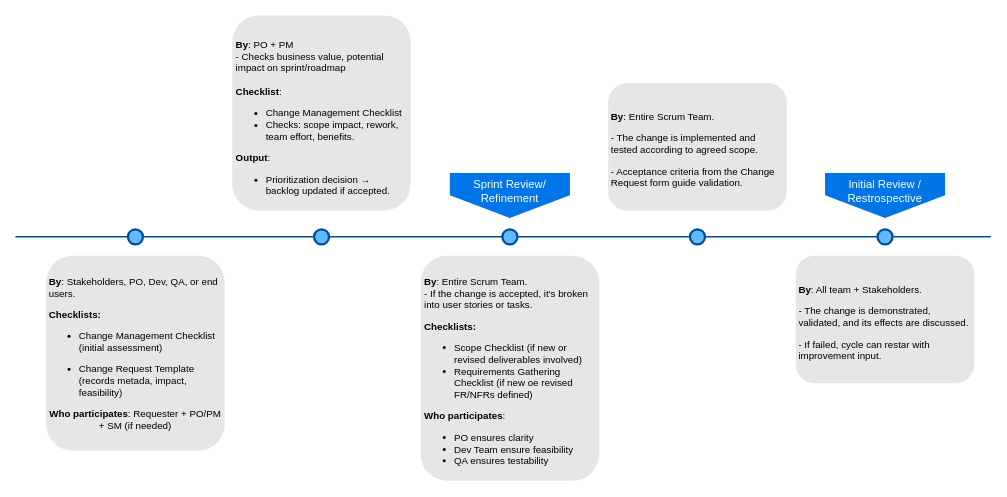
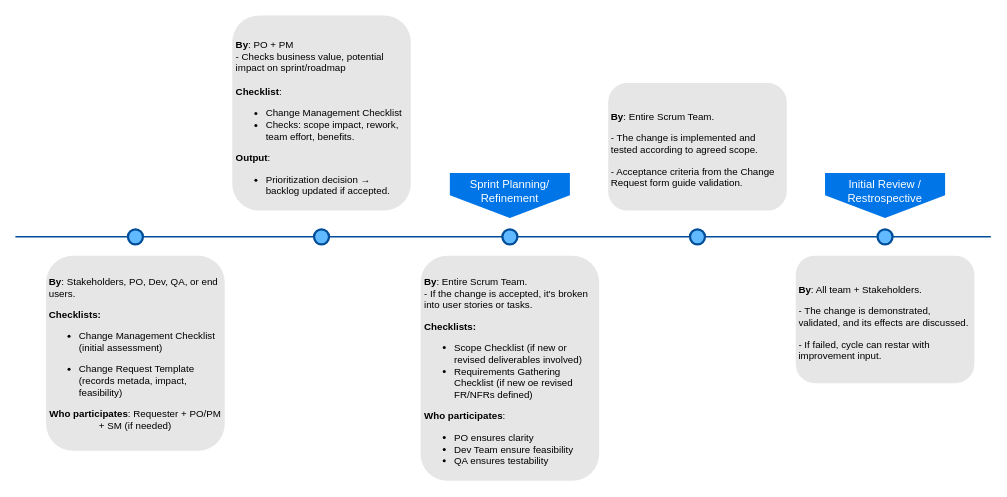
node "Sprint Review/ Refinement": label "Sprint Review/ Refinement" -> "Sprint Planning/ Refinement"
